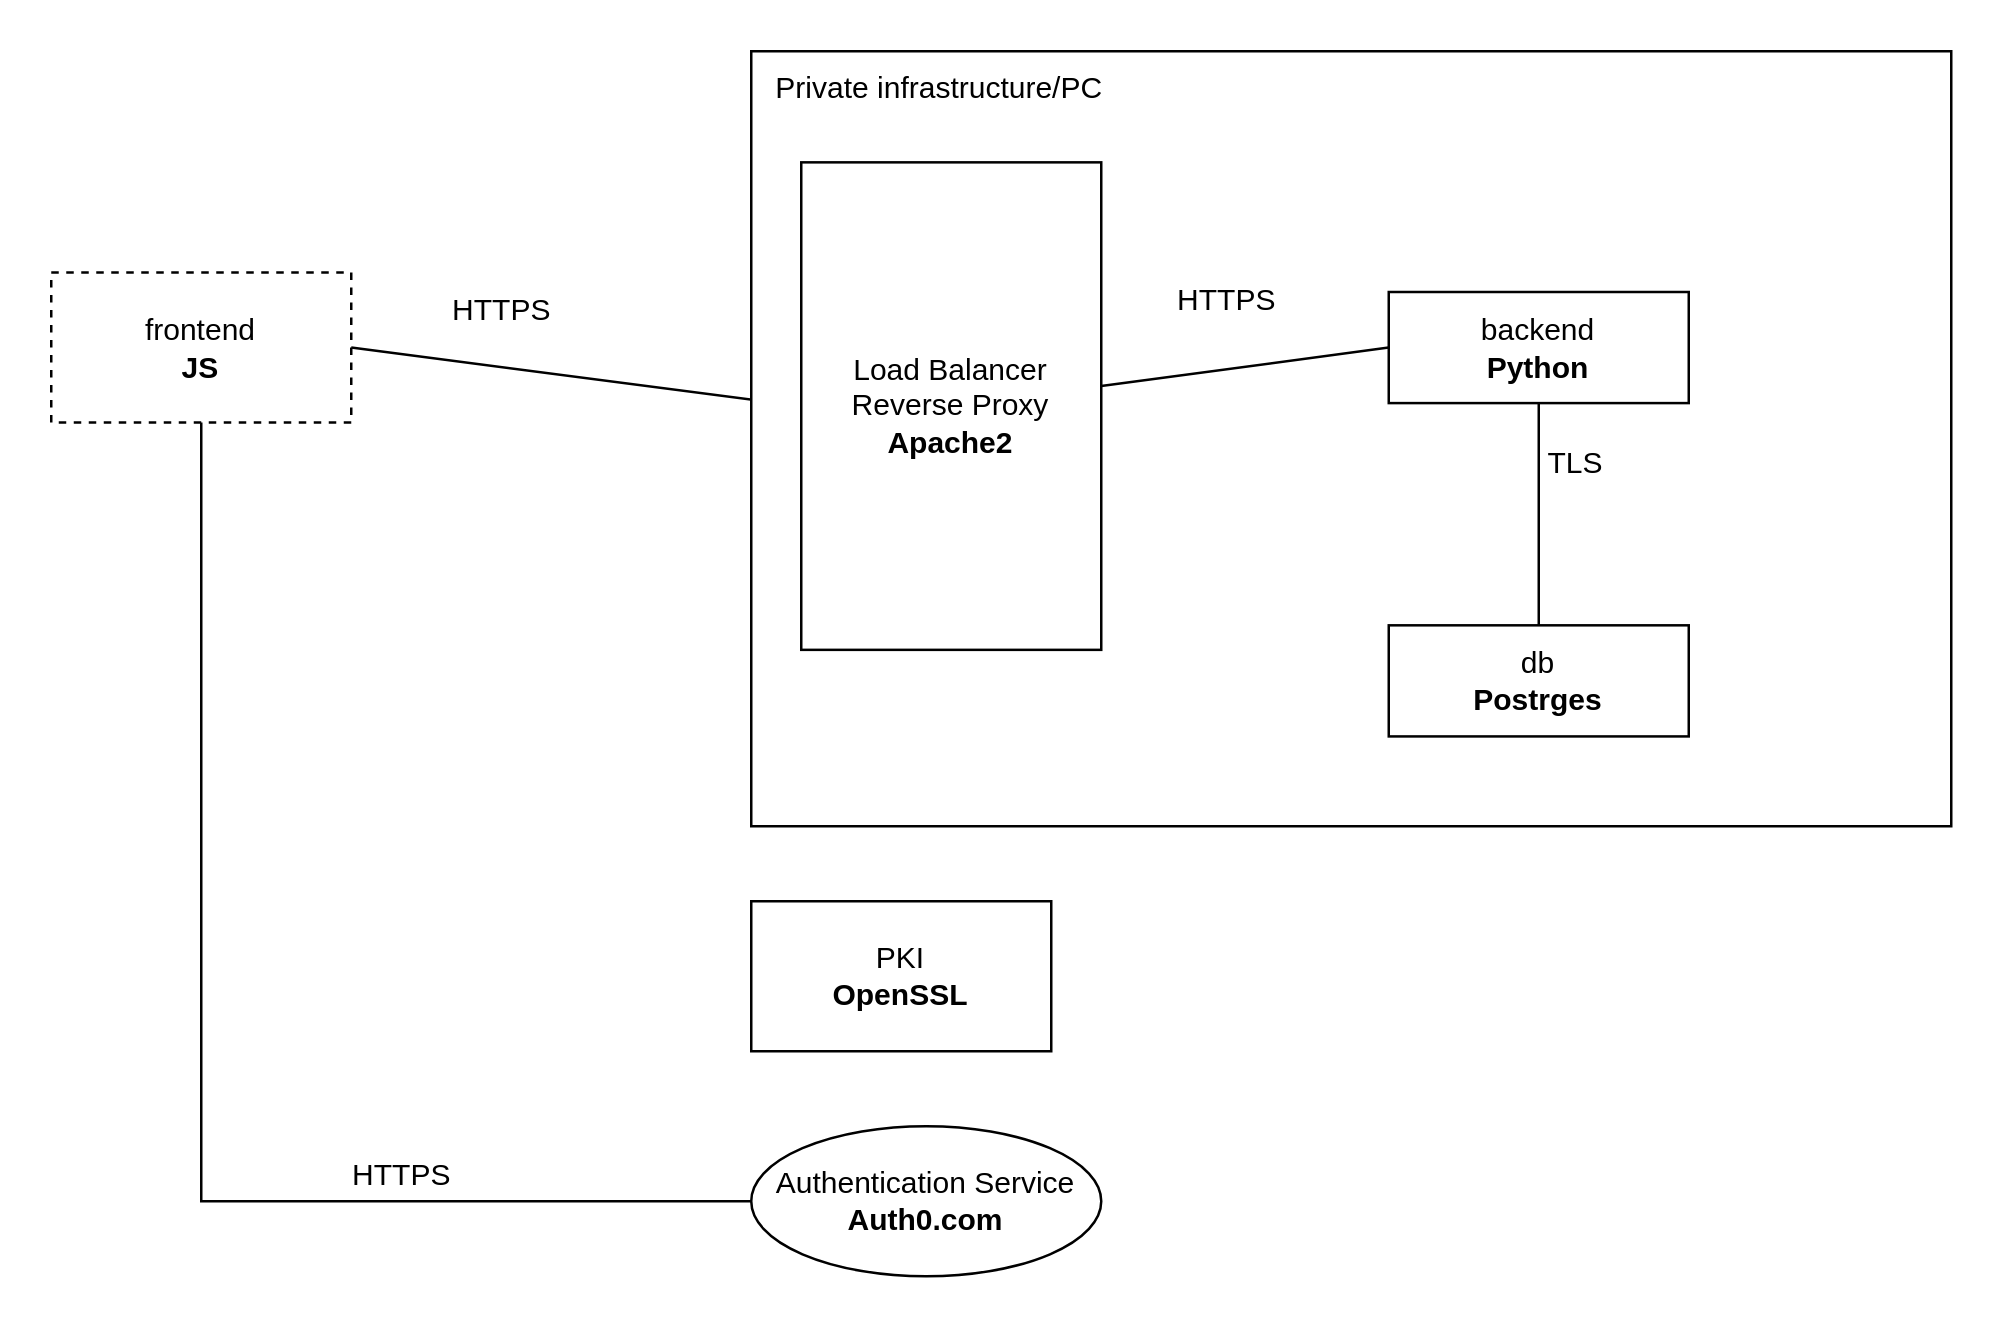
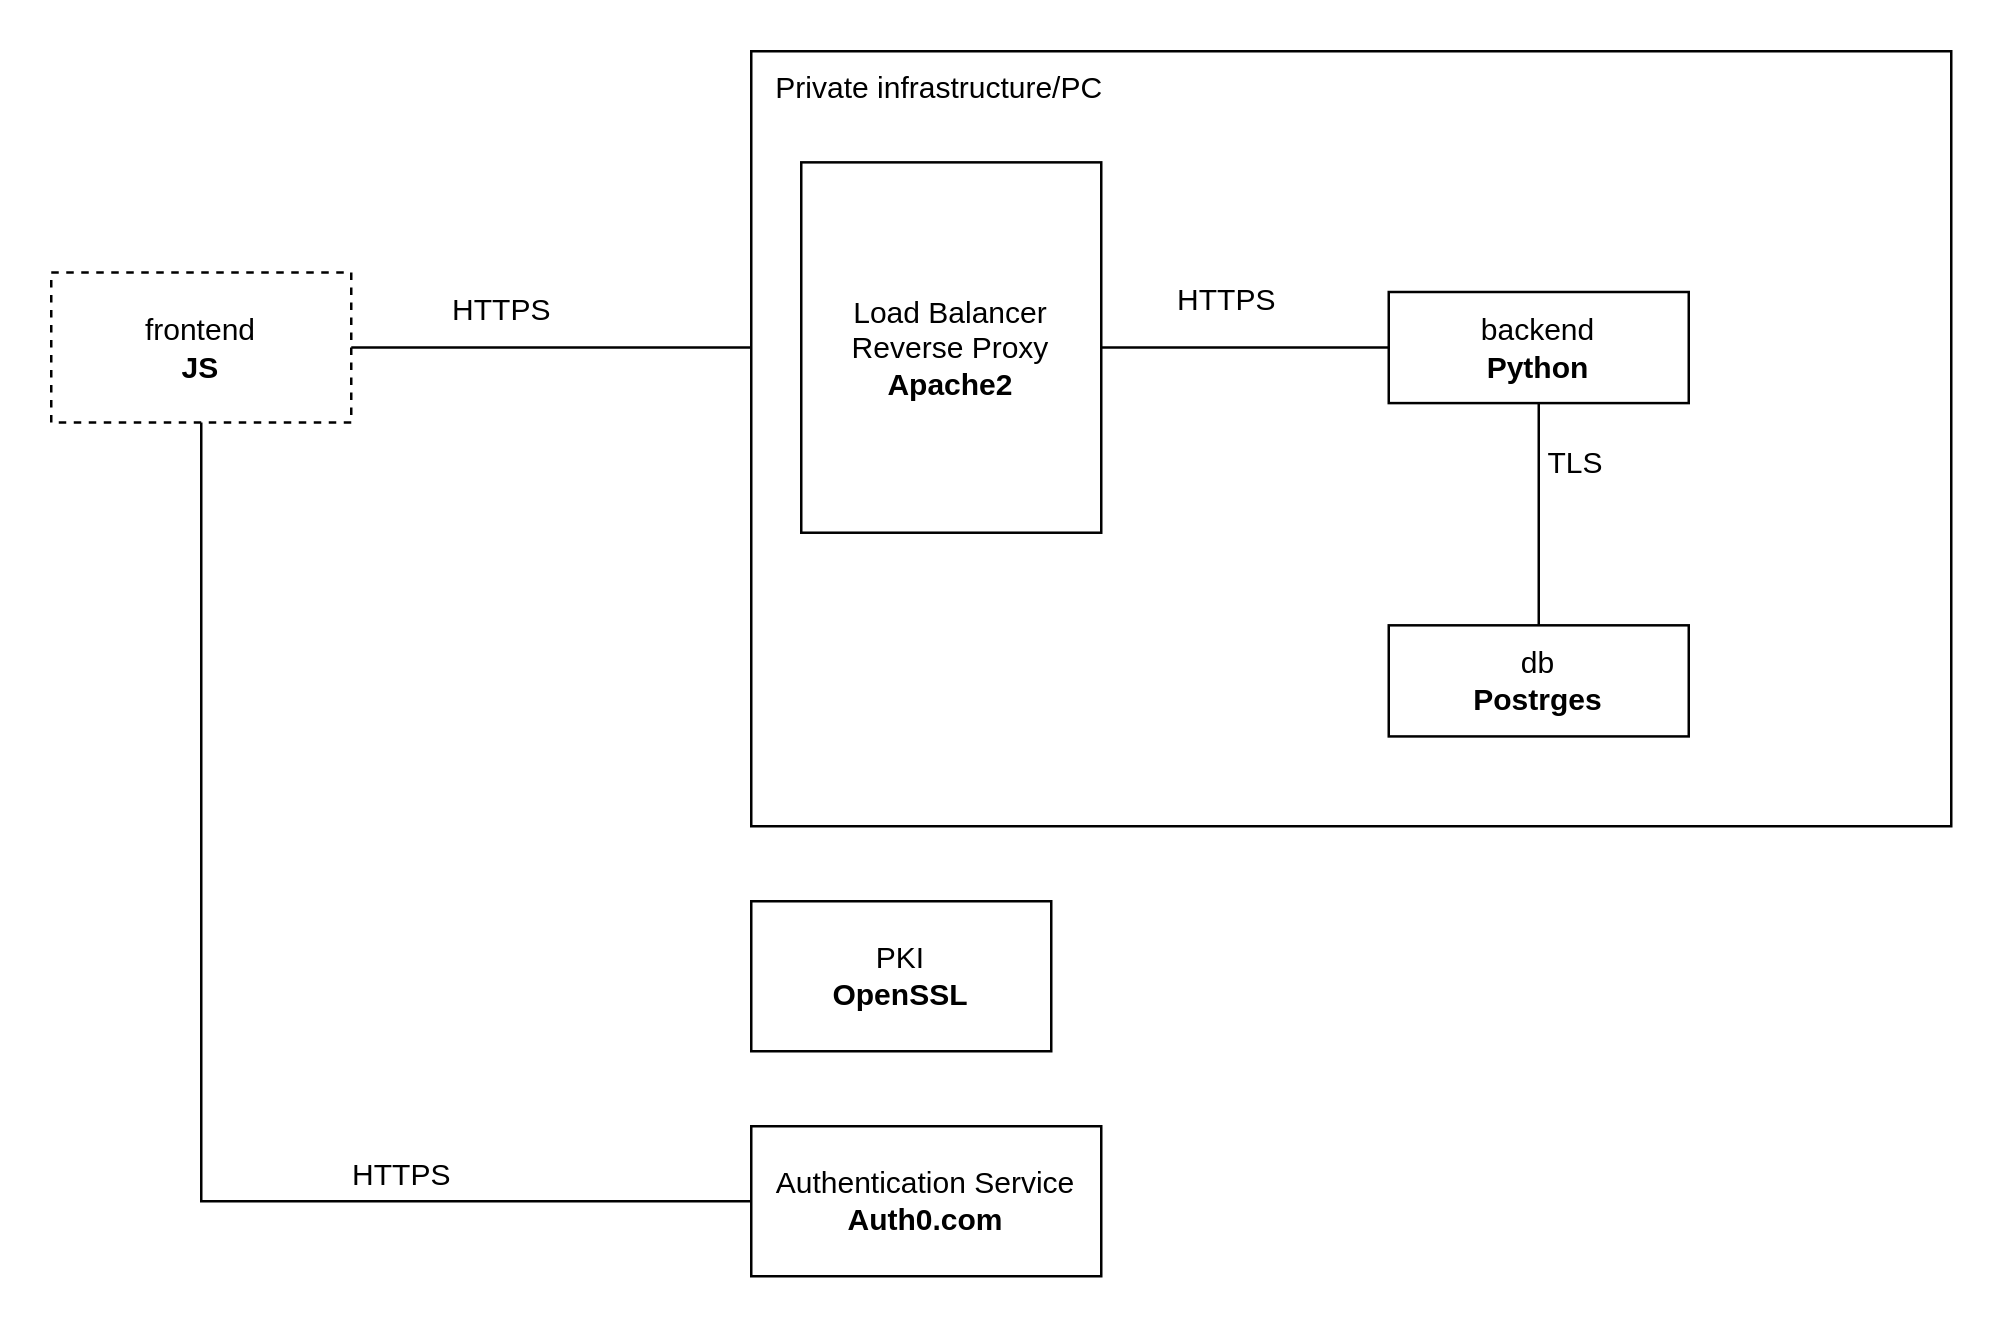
node "Load Balancer Reverse Proxy Apache2": size 300x488 -> 300x370
node "Authentication Service Auth0.com": shape ellipse -> rectangle
